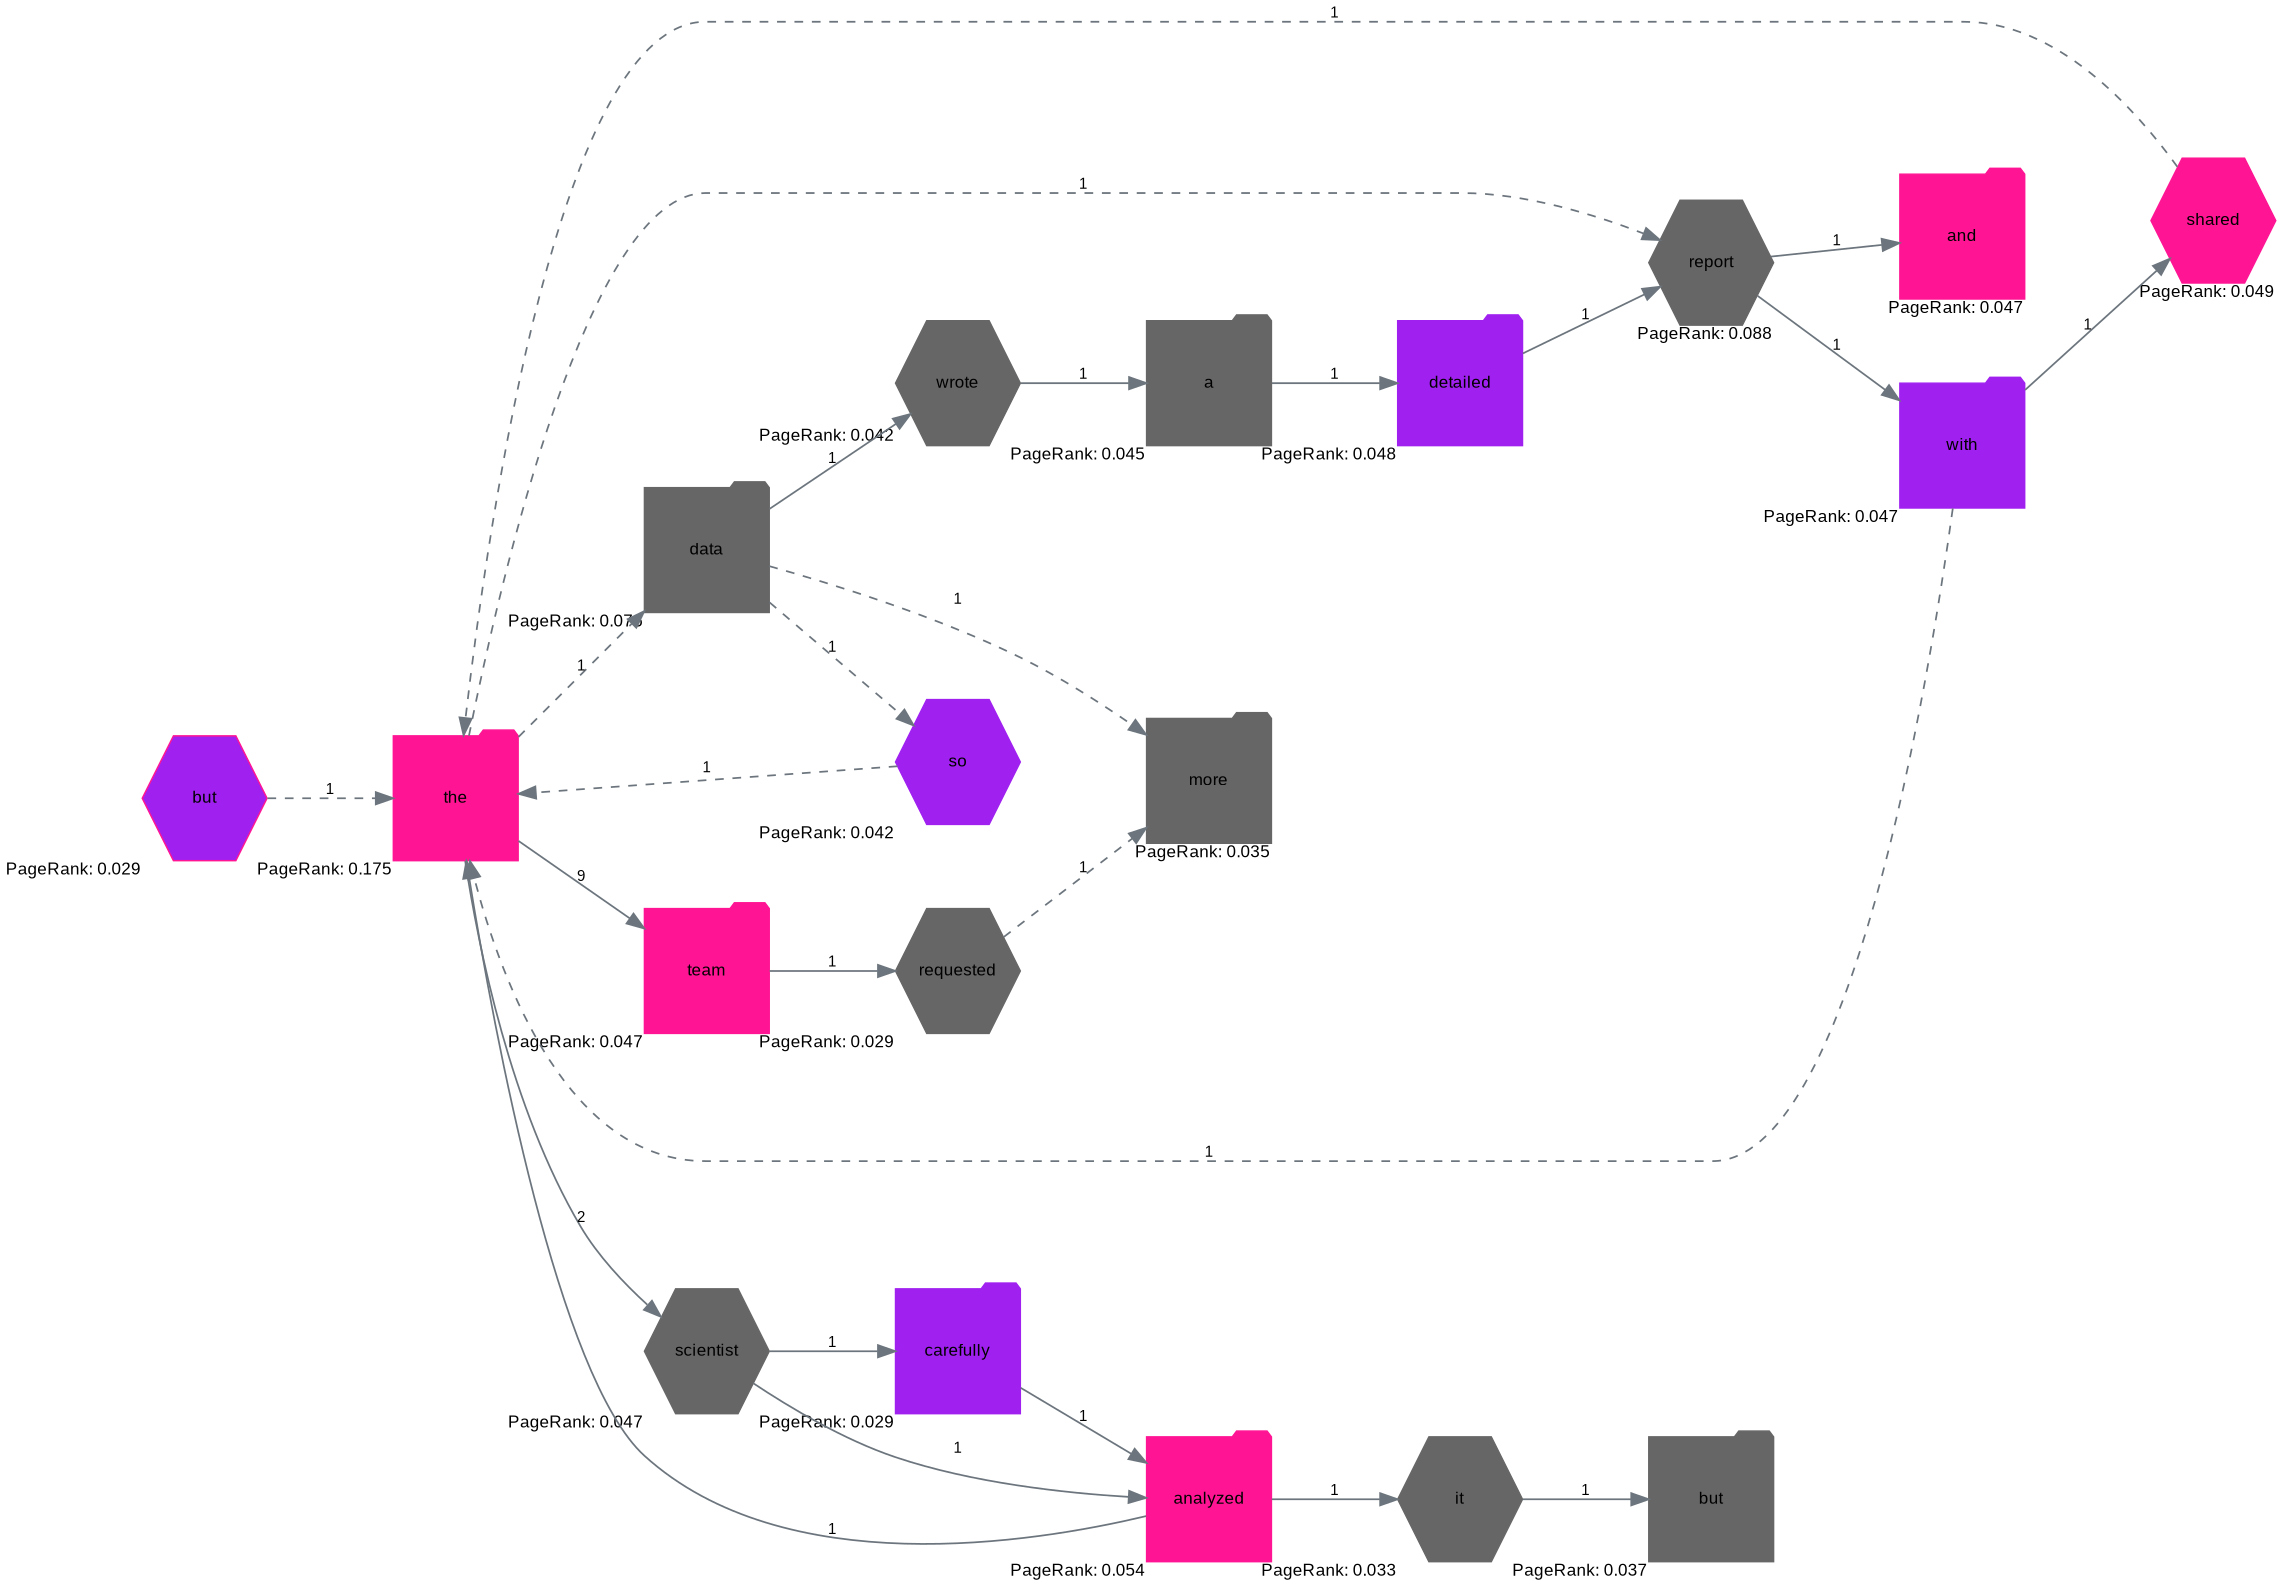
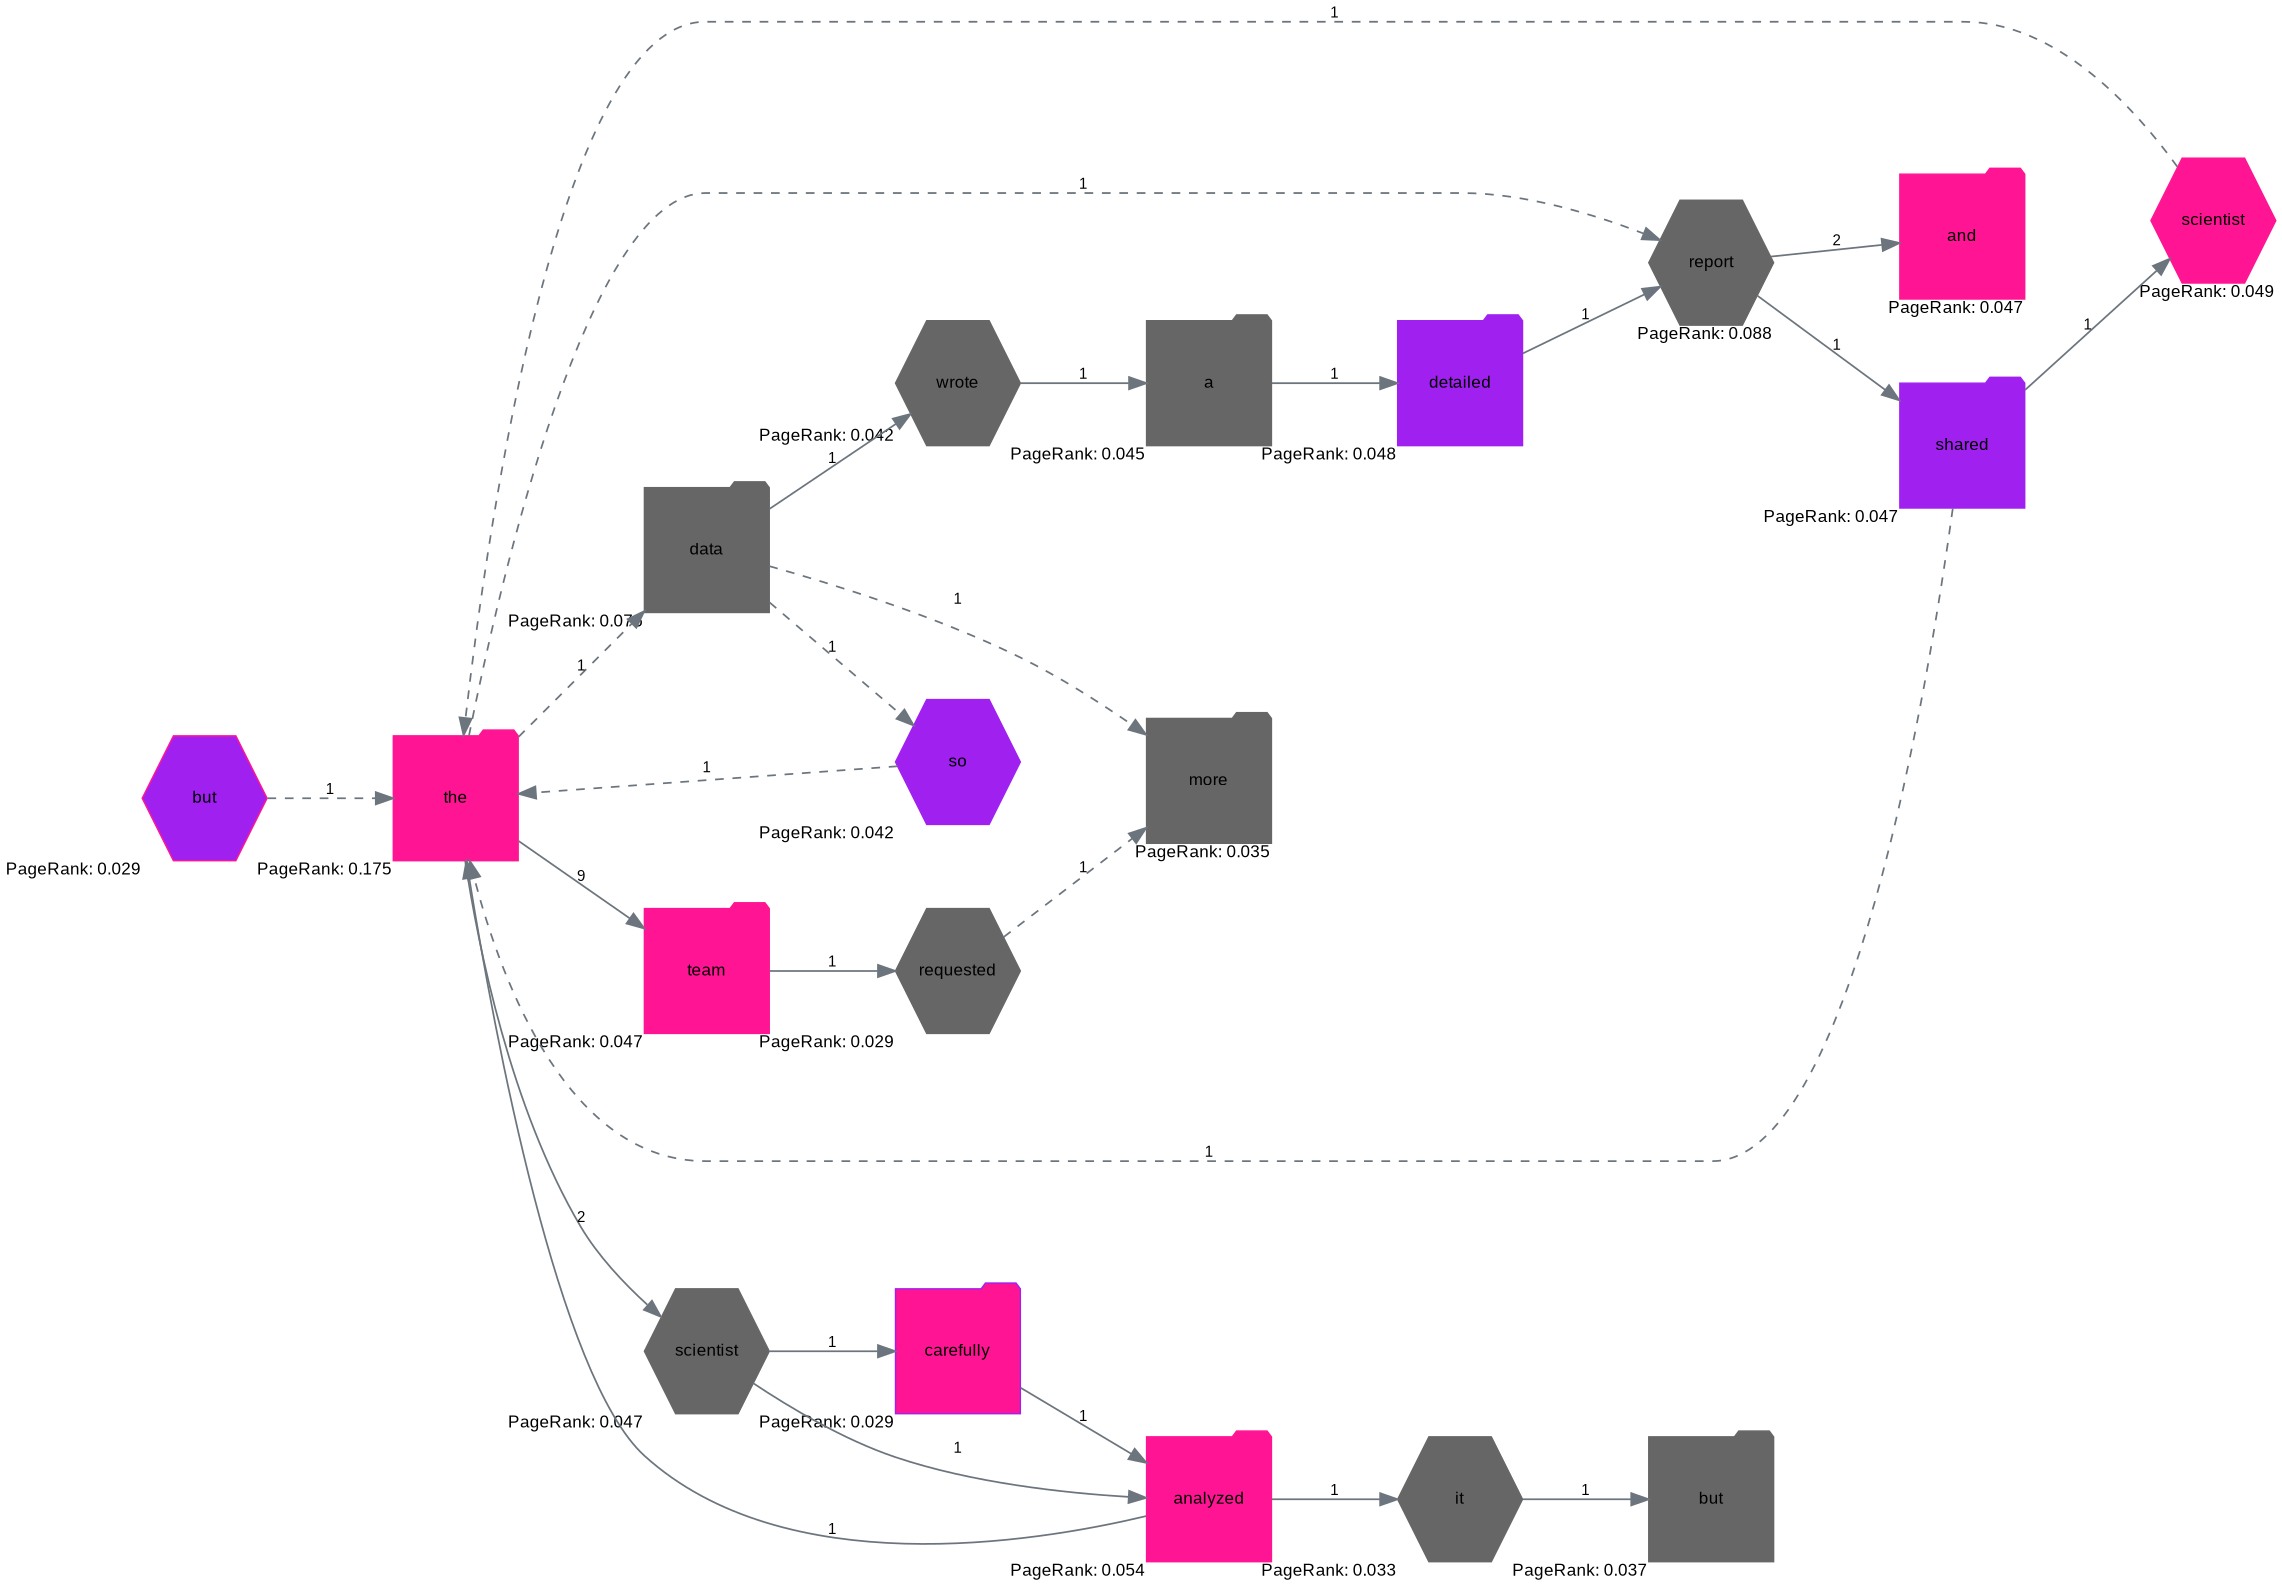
node "shared PageRank: 0.049": label "shared PageRank: 0.049" -> "scientist PageRank: 0.049"
edge "report PageRank: 0.088" -> "and PageRank: 0.047": label "1" -> "2"
node "with PageRank: 0.047": label "with PageRank: 0.047" -> "shared PageRank: 0.047"
node "carefully PageRank: 0.029": fillcolor purple -> deeppink
